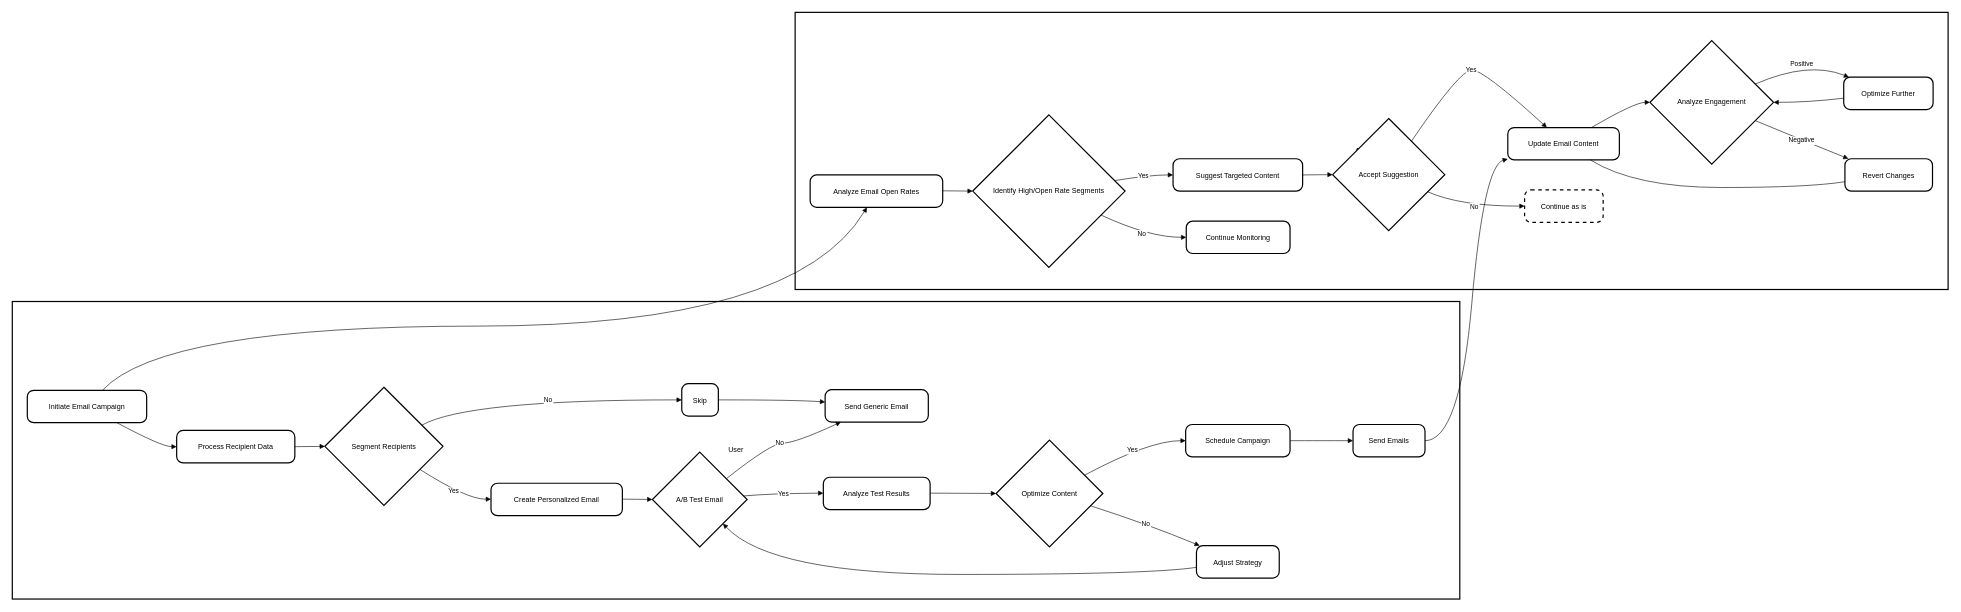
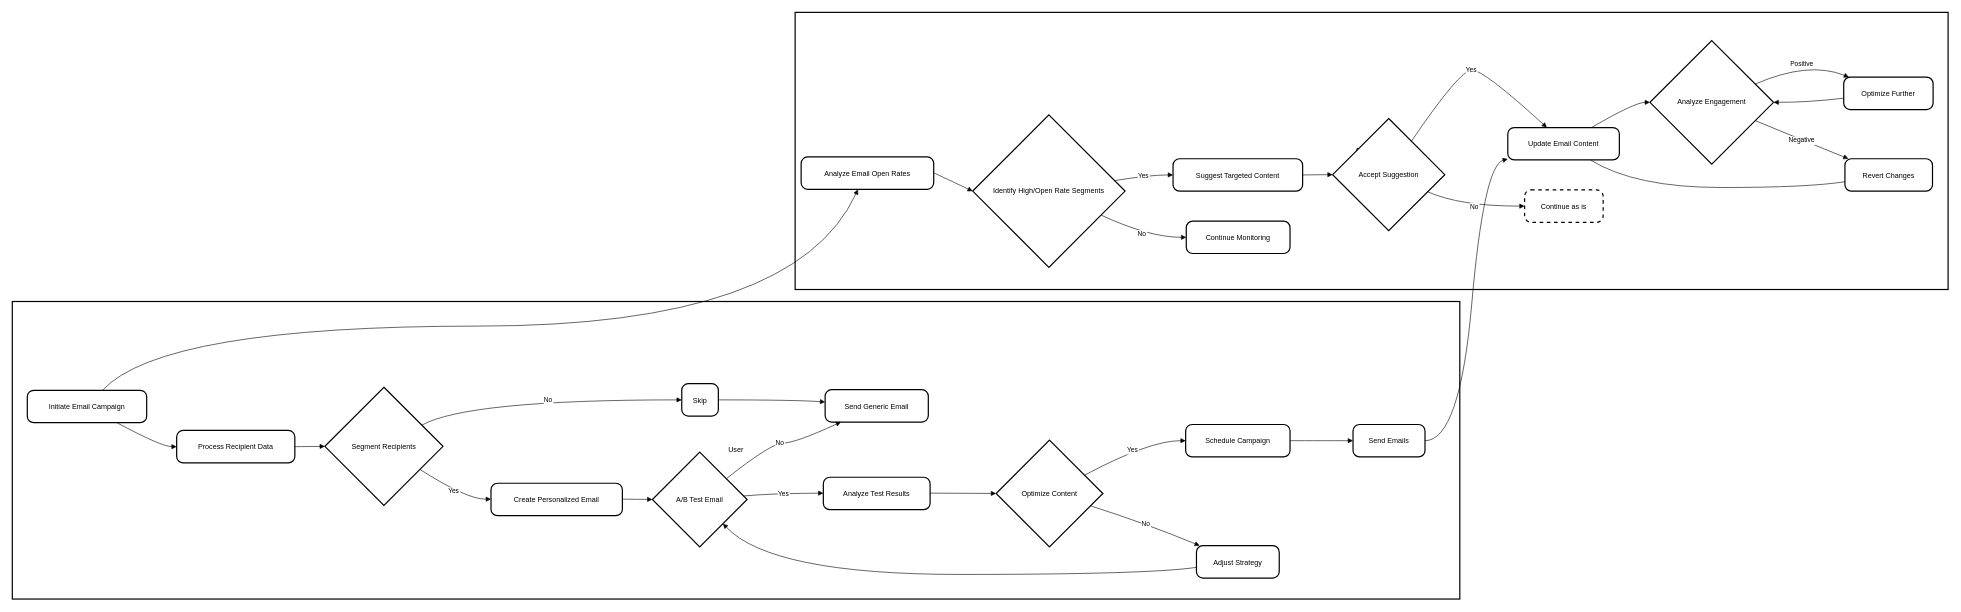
node "Analyze Email Open Rates": moved (877, 191) -> (868, 173)
